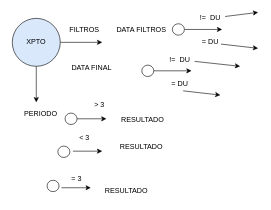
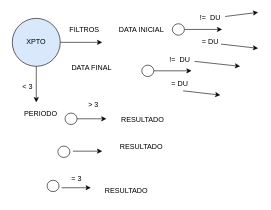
node "DATA FILTROS": label "DATA FILTROS" -> "DATA INICIAL"
node "> 3": moved (99, 105) -> (93, 105)
node "< 3": moved (84, 138) -> (27, 87)
